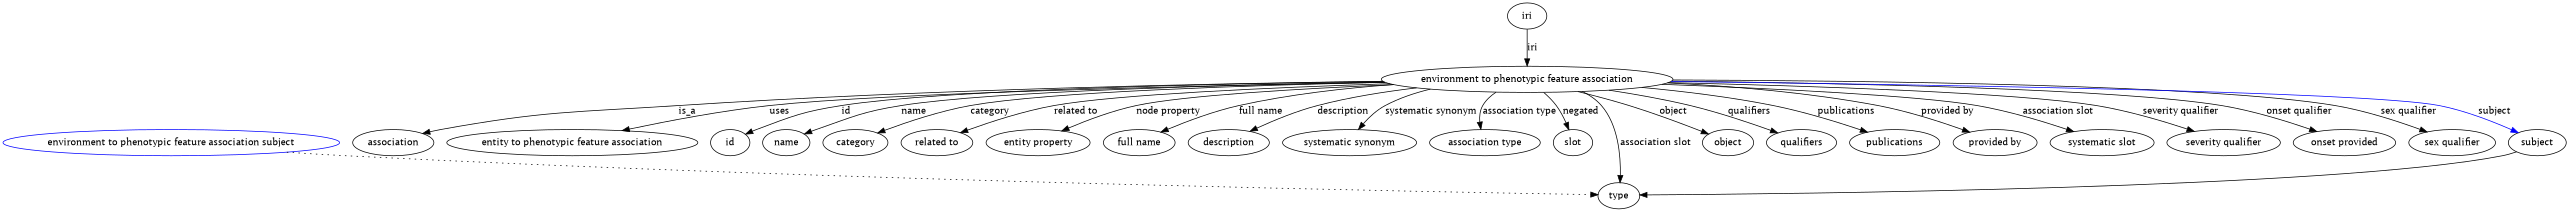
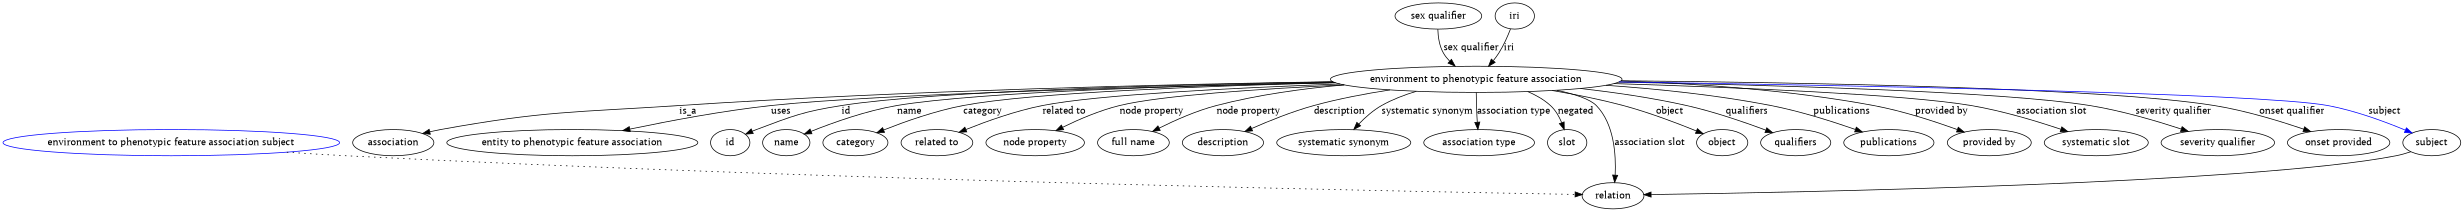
edge "environment to phenotypic feature association" -> "sex qualifier": reversed
edge "environment to phenotypic feature association" -> "full name": label "full name" -> "node property"
node "entity property": label "entity property" -> "node property"
node "type": label "type" -> "relation"
